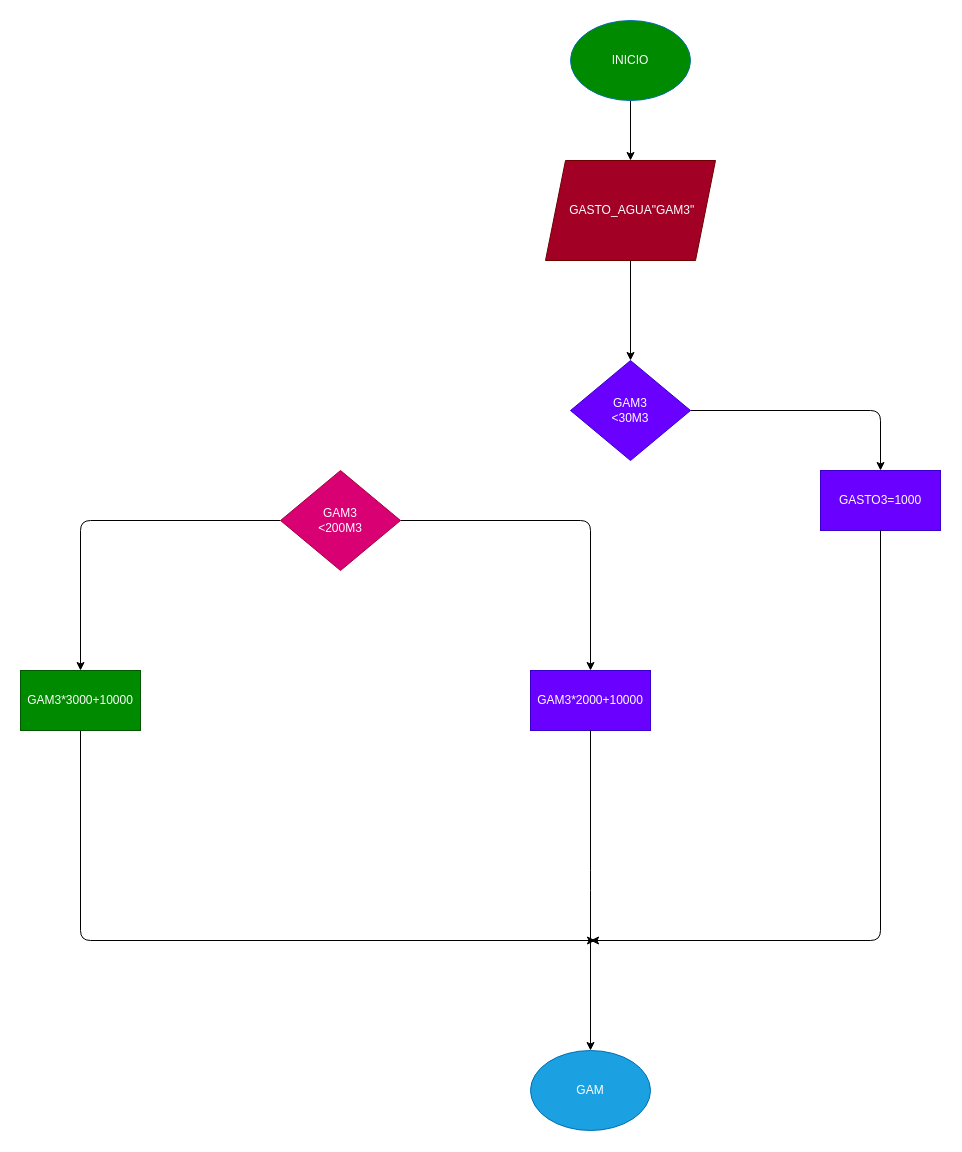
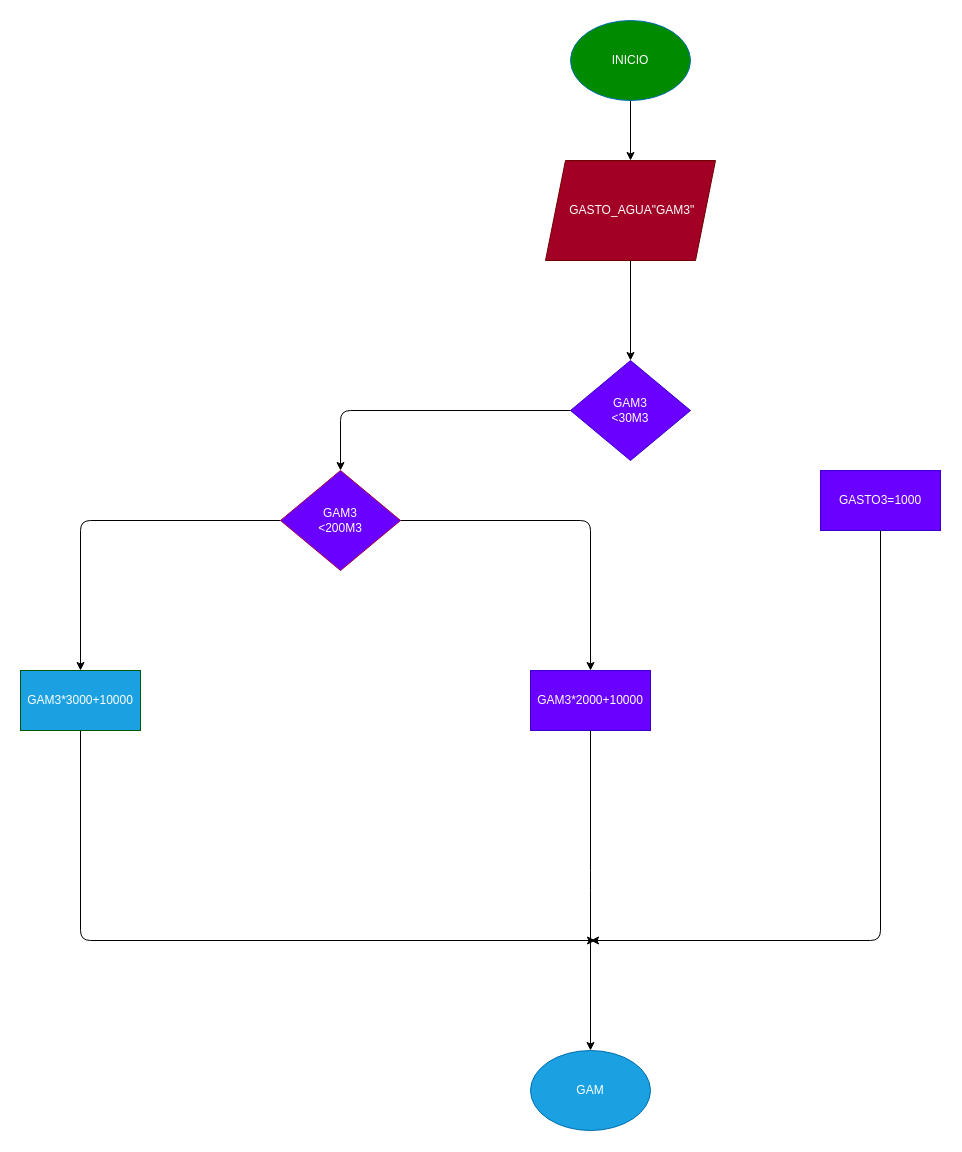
edge "GAM3 <30M3" -> "GAM3 <200M3": added
edge "GAM3 <30M3" -> "GASTO3=1000": removed
node "GAM3 <200M3": fillcolor #d80073 -> #6a00ff
node "GAM3*3000+10000": fillcolor #008a00 -> #1ba1e2
